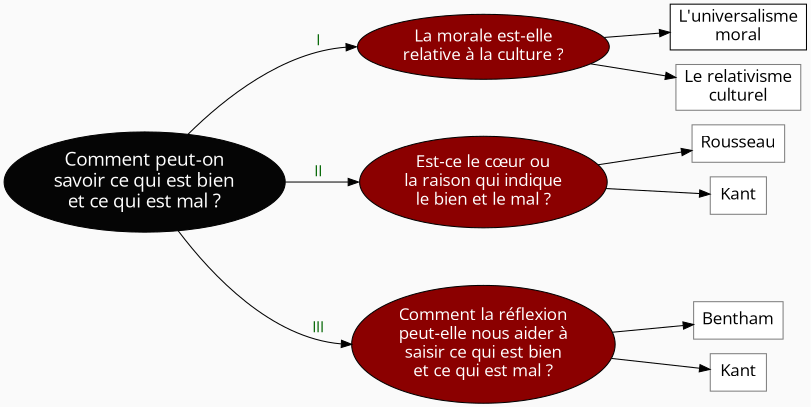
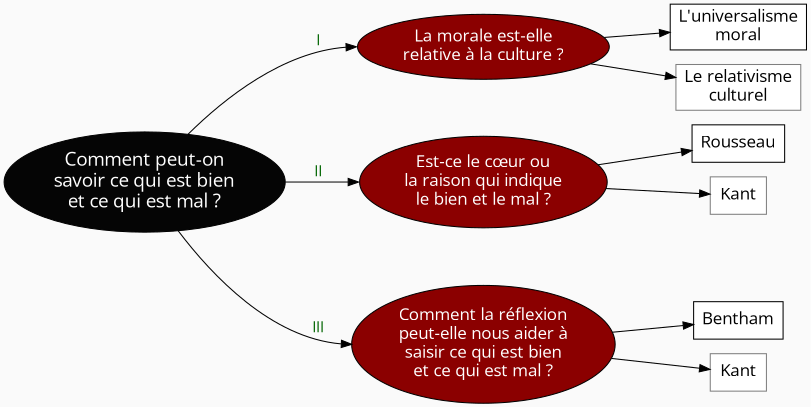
node "Rousseau": color grey50 -> black
node "Bentham": color grey50 -> black
